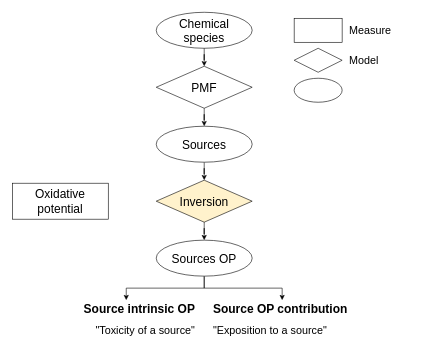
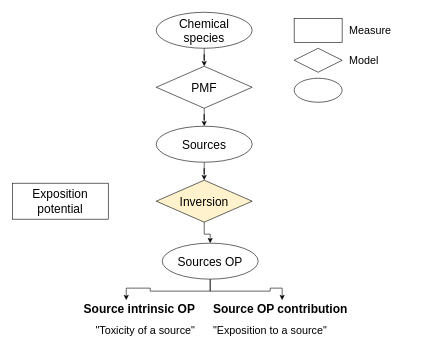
node "Oxidative potential": label "Oxidative potential" -> "Exposition potential"
node "Sources OP": moved (204, 258) -> (210, 261)
